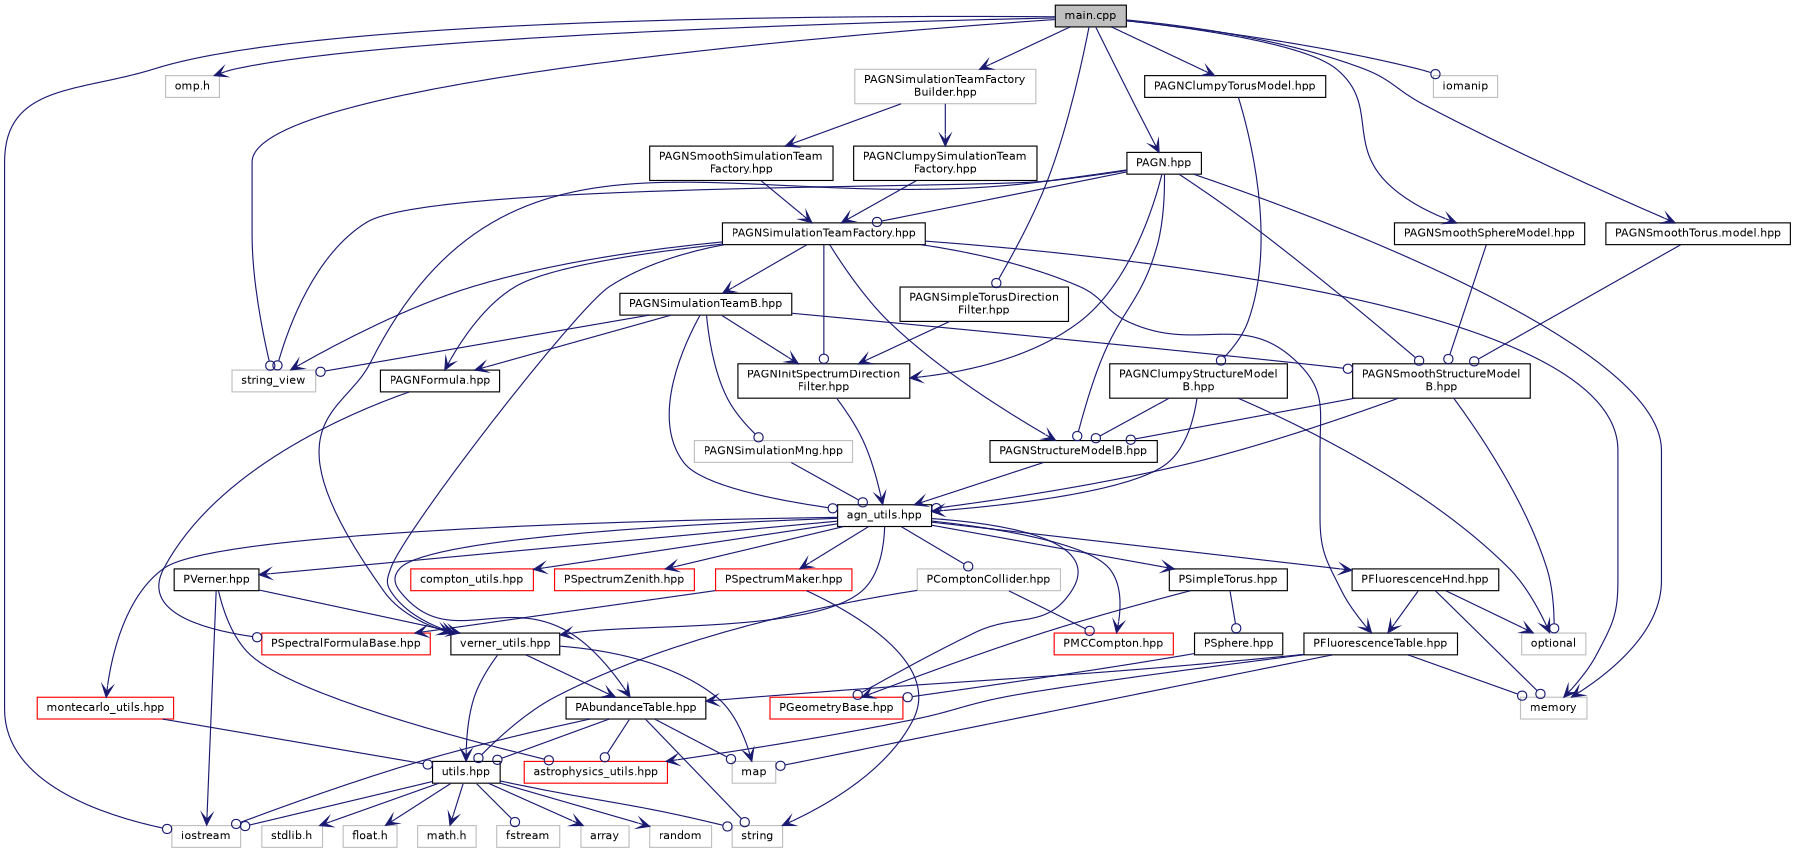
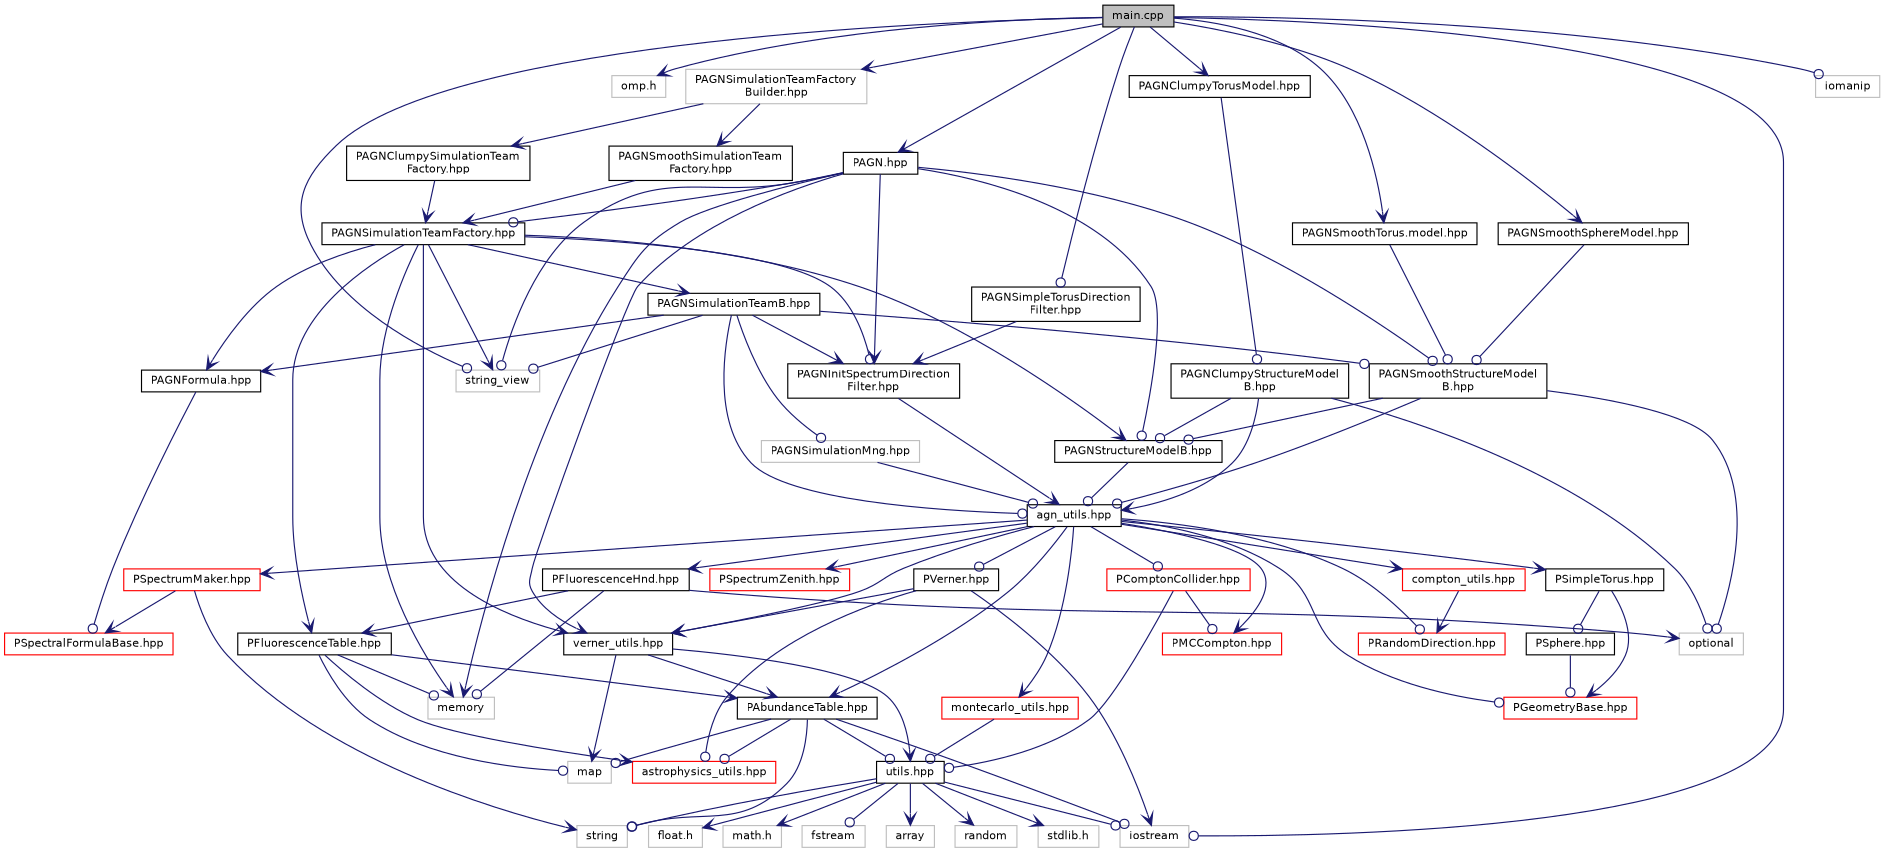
edge "PAGNStructureModelB.hpp" -> "agn_utils.hpp": arrowhead vee -> odot
edge "PAGNClumpyStructureModel B.hpp" -> "optional": arrowhead vee -> odot
edge "agn_utils.hpp" -> "PVerner.hpp": arrowhead vee -> odot
node "PComptonCollider.hpp": color grey75 -> red
node "PRandomDirection.hpp": added
